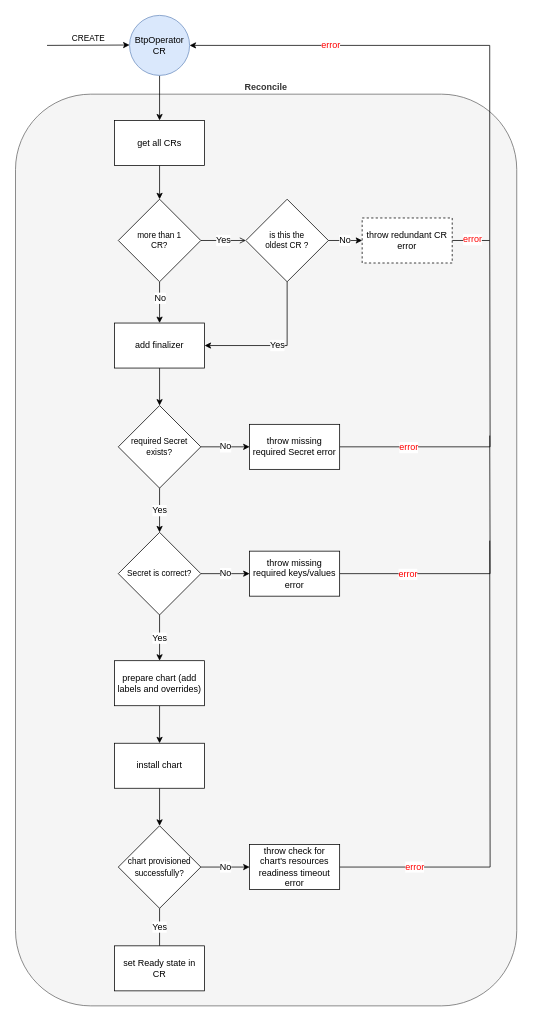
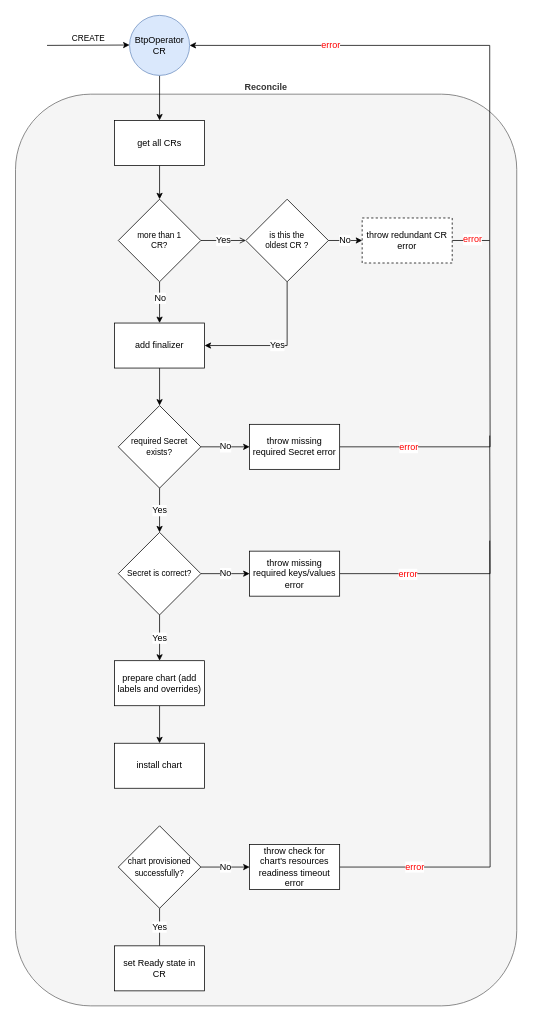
edge "install chart" -> "chart provisioned successfully?": removed
